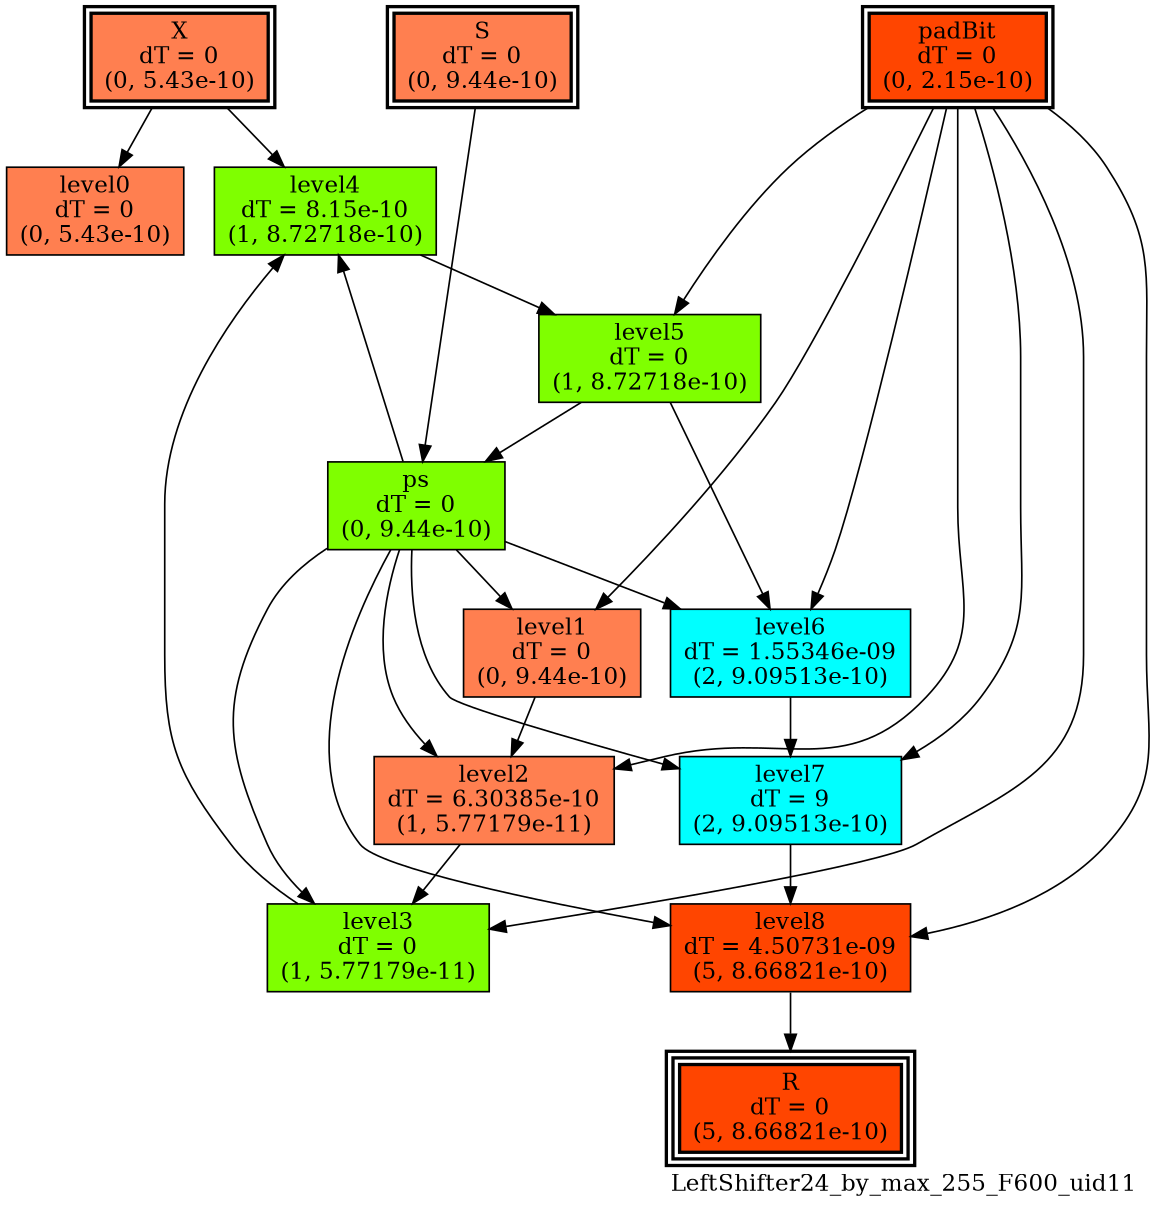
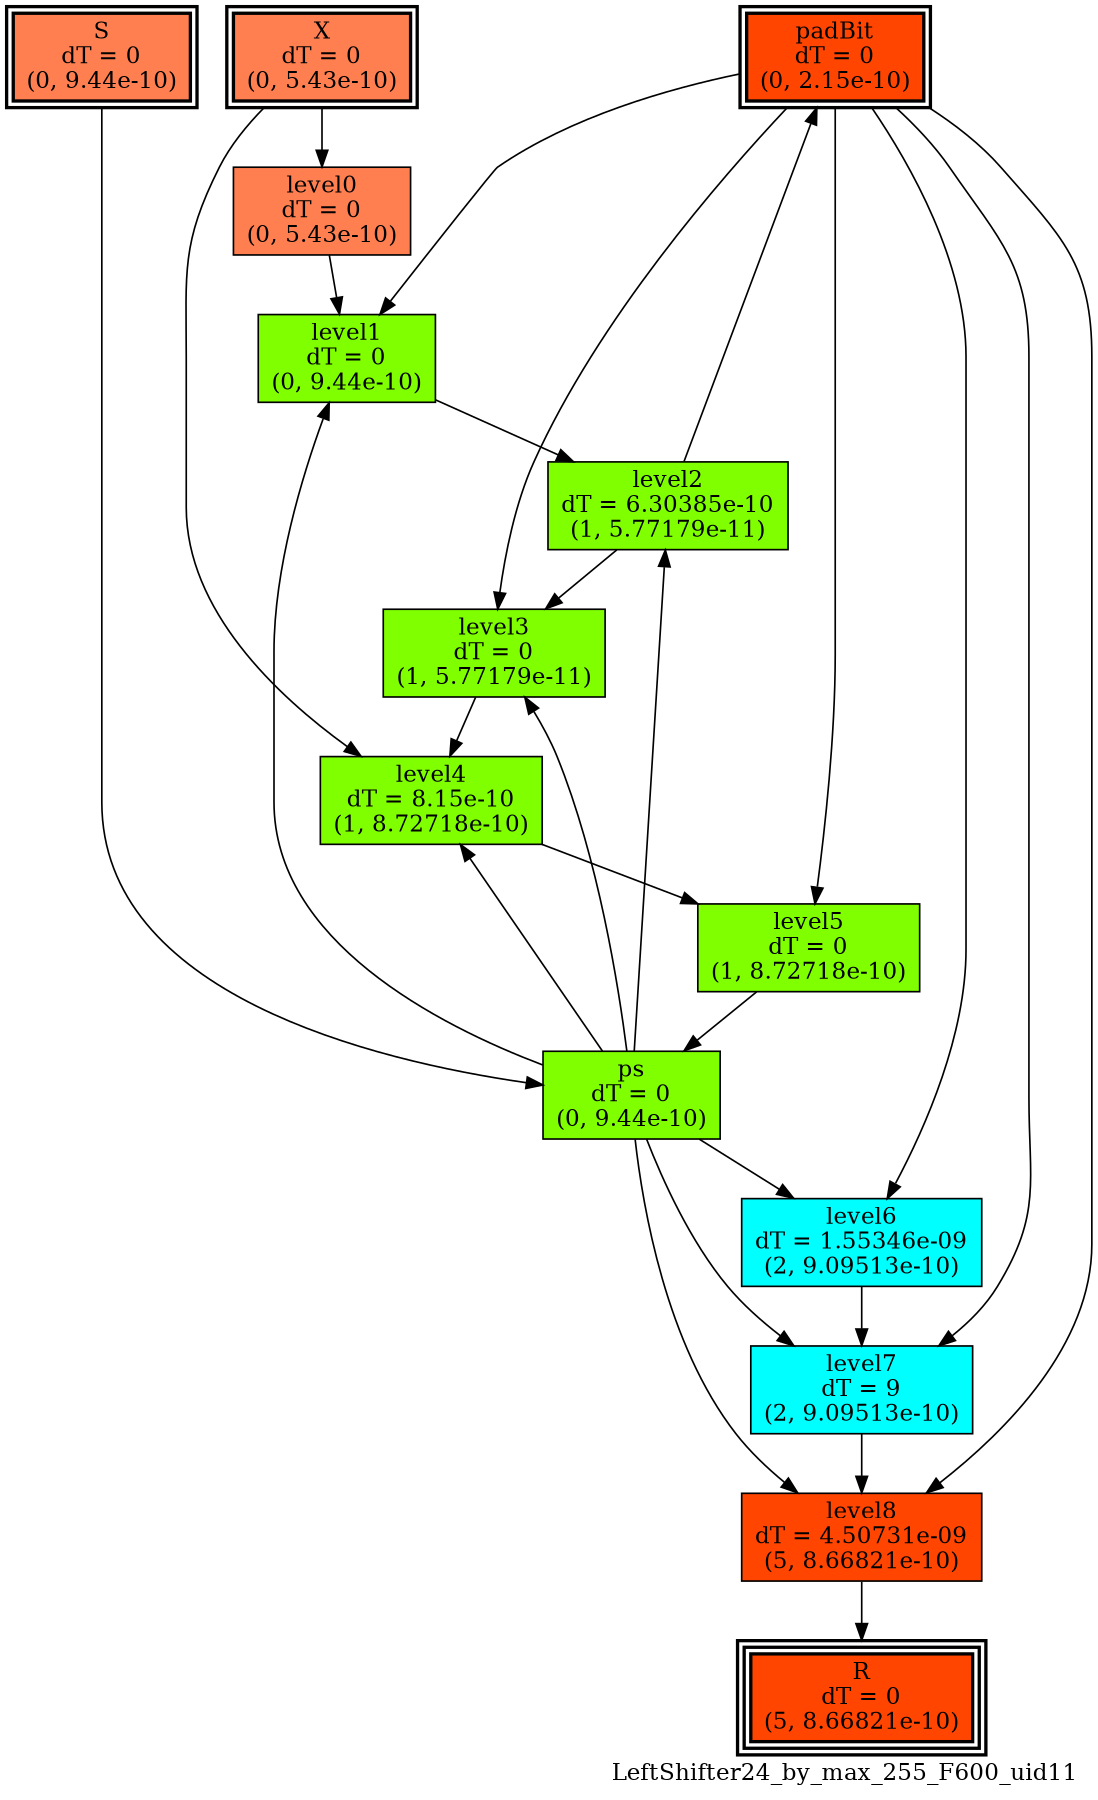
edge "level0 dT = 0 (0, 5.43e-10)" -> "level1 dT = 0 (0, 9.44e-10)": added
edge "level5 dT = 0 (1, 8.72718e-10)" -> "level6 dT = 1.55346e-09 (2, 9.09513e-10)": removed
edge "padBit dT = 0 (0, 2.15e-10)" -> "level2 dT = 6.30385e-10 (1, 5.77179e-11)": reversed
node "level1 dT = 0 (0, 9.44e-10)": fillcolor coral -> chartreuse
node "level2 dT = 6.30385e-10 (1, 5.77179e-11)": fillcolor coral -> chartreuse
